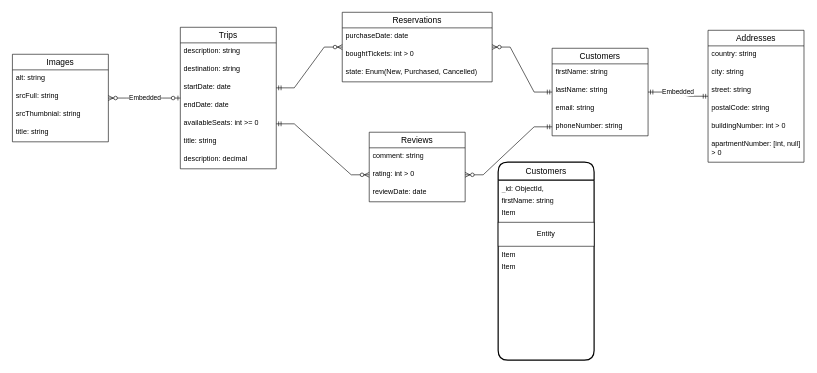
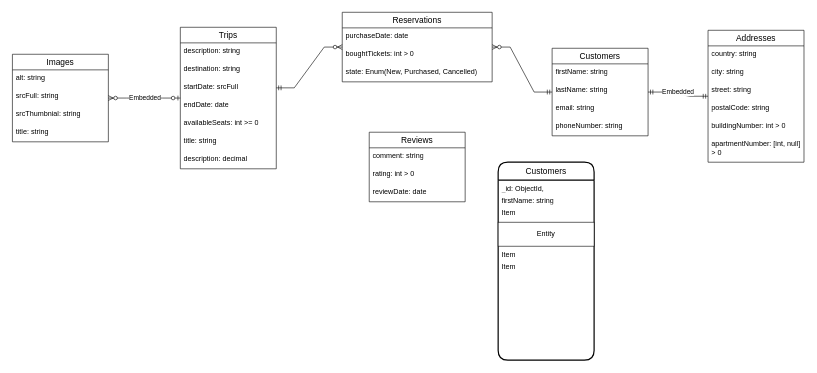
node "startDate: date": label "startDate: date" -> "startDate: srcFull"
edge "availableSeats: int >= 0" -- "rating: int > 0": removed
edge "phoneNumber: string" -- "rating: int > 0": removed
